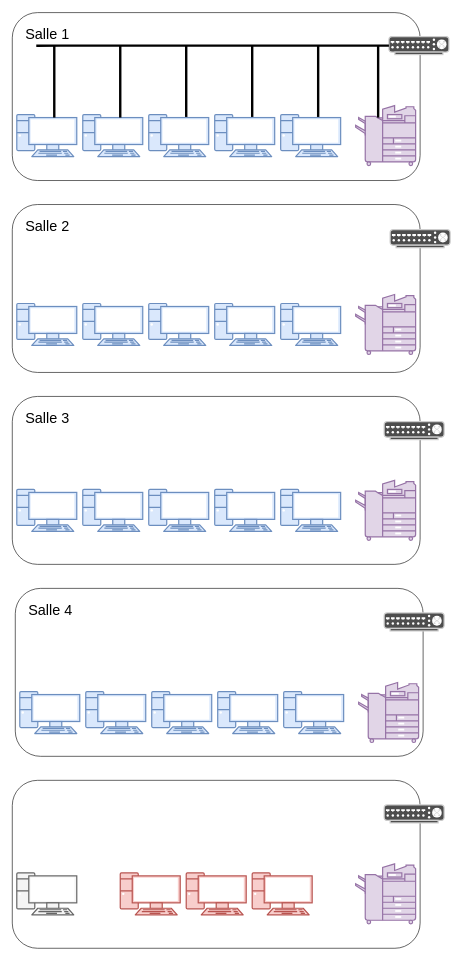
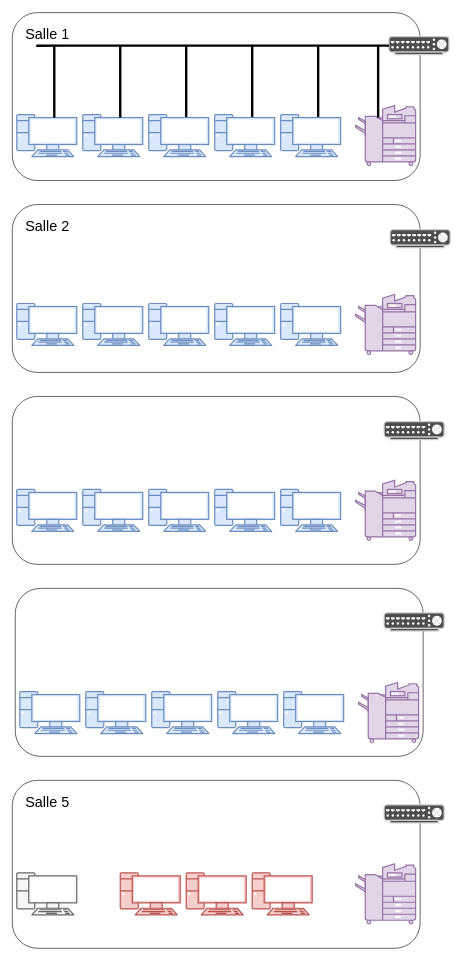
node "Salle 3": removed
node "Salle 4": removed
node "Salle 5": added
